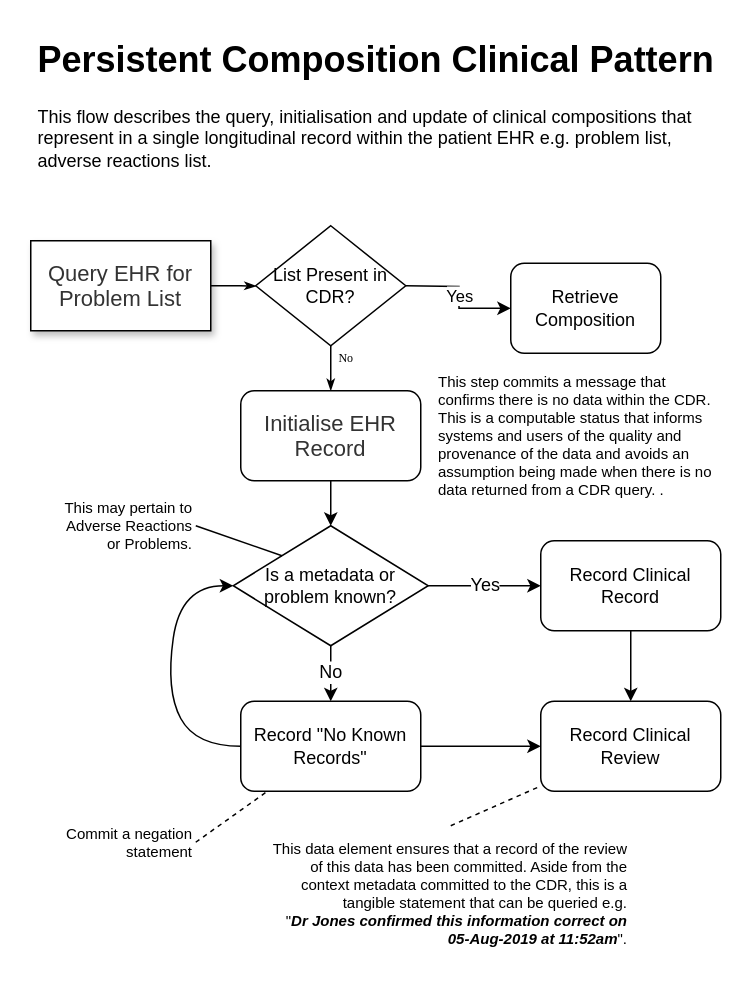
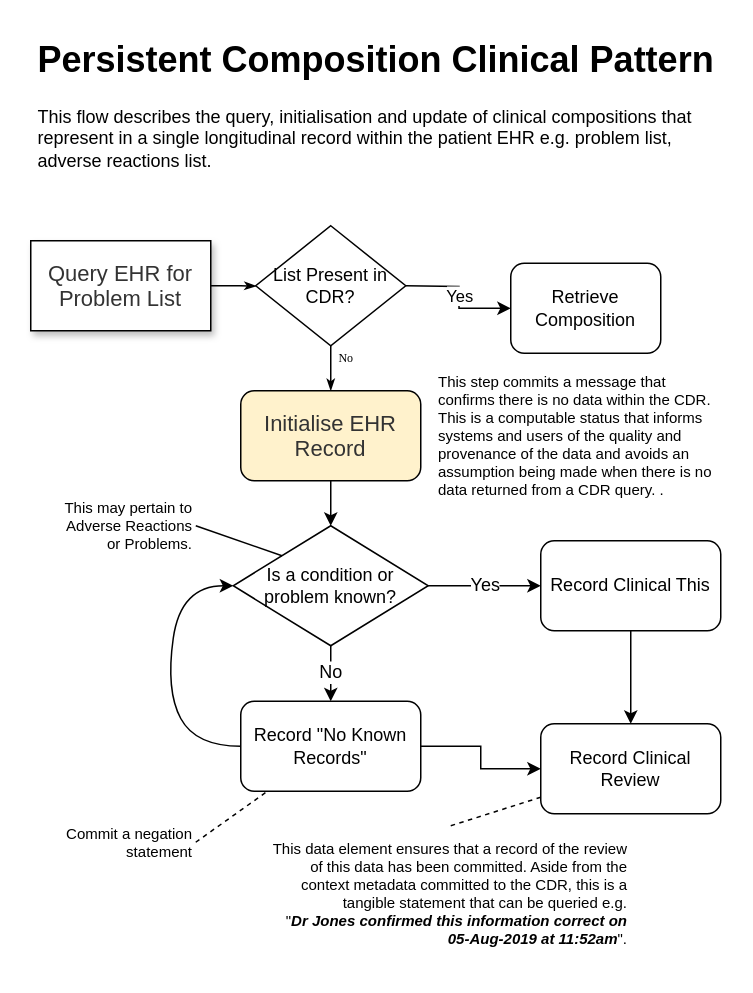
node "Initialise EHR Record": fillcolor #ffffff -> #fff2cc
node "Is a metadata or problem known?": label "Is a metadata or problem known?" -> "Is a condition or problem known?"
node "Record Clinical Record": label "Record Clinical Record" -> "Record Clinical This"
node "Record Clinical Review": moved (631, 746) -> (631, 769)
